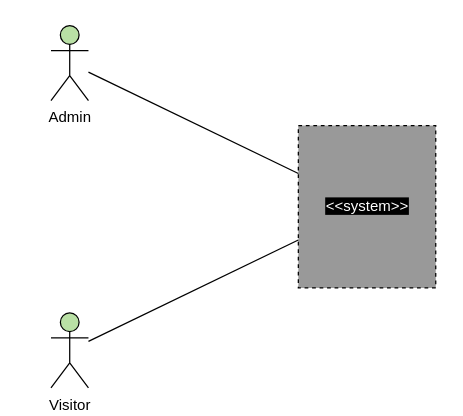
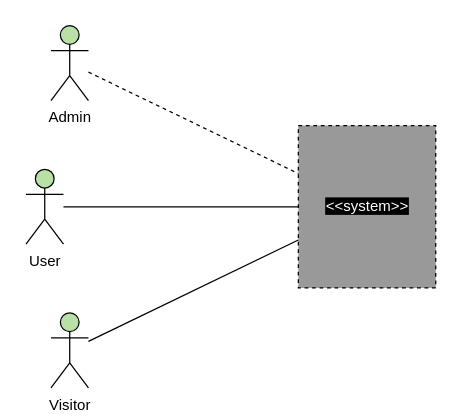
edge "Admin" -- "<<system>>": style solid -> dashed
node "User": added
edge "User" -- "<<system>>": added
